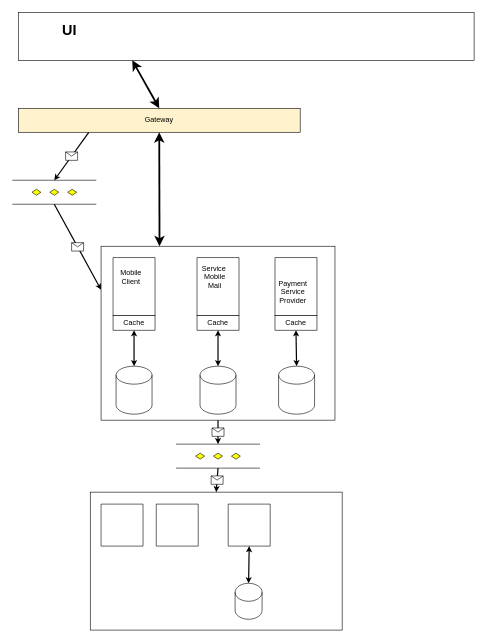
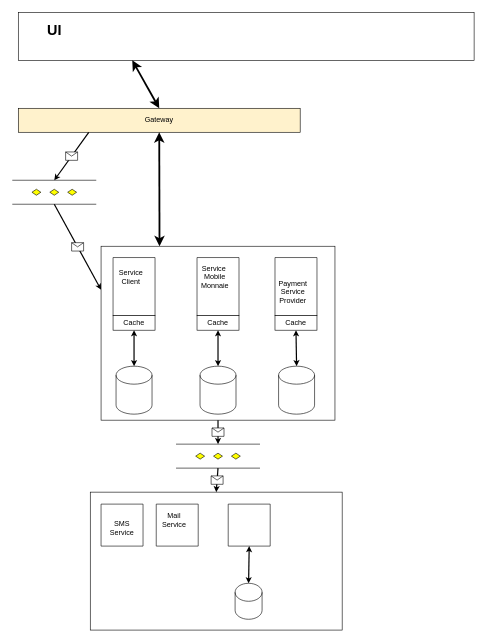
node "UI": moved (69, 30) -> (54, 30)
node "Mobile Client": label "Mobile Client" -> "Service Client"
node "Service Mobile Mail": label "Service Mobile Mail" -> "Service Mobile Monnaie"
node "Mail Service": added
node "SMS Service": added
